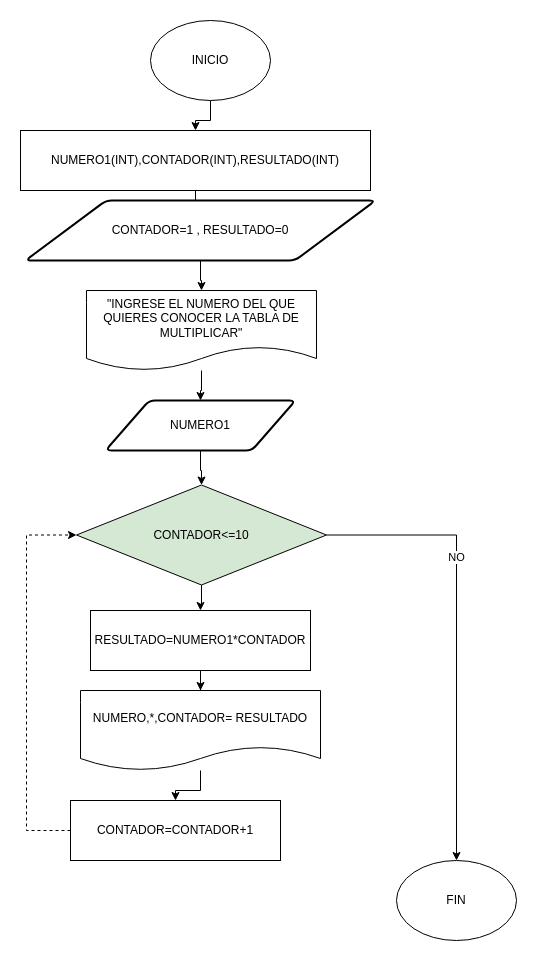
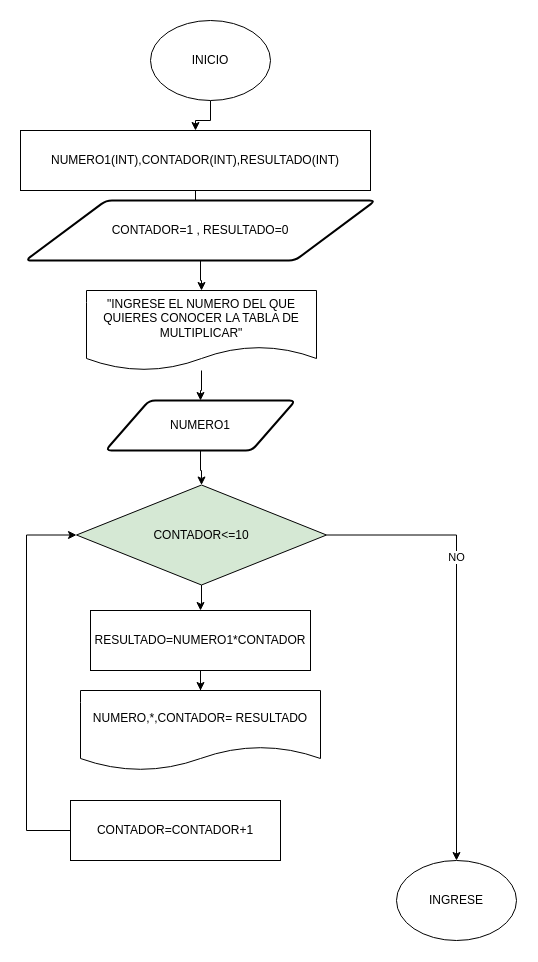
edge "CONTADOR=CONTADOR+1" -> "CONTADOR<=10": style dashed -> solid
edge "NUMERO,*,CONTADOR= RESULTADO" -> "CONTADOR=CONTADOR+1": removed
node "FIN": label "FIN" -> "INGRESE"
